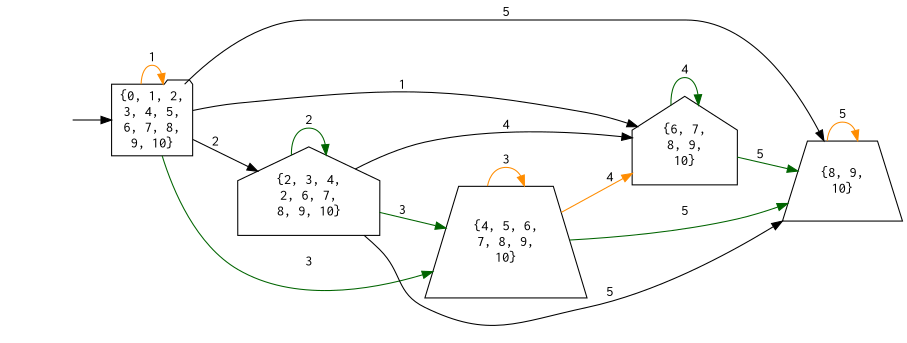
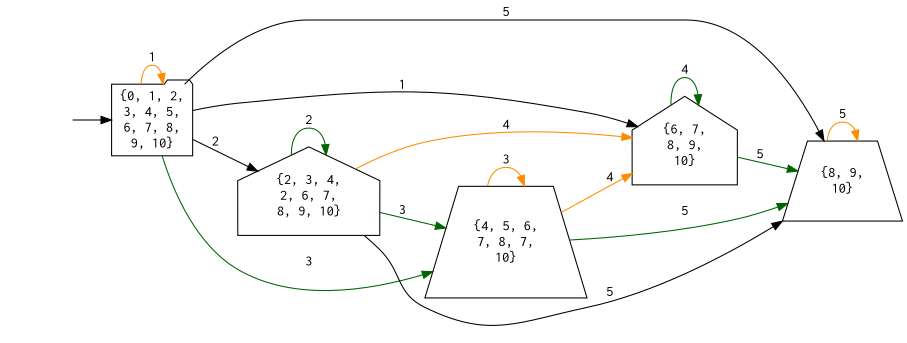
edge "{2, 3, 4, 2, 6, 7, 8, 9, 10}" -> "{6, 7, 8, 9, 10}": color black -> darkorange
node "{4, 5, 6, 7, 8, 9, 10}": label "{4, 5, 6, 7, 8, 9, 10}" -> "{4, 5, 6, 7, 8, 7, 10}"
